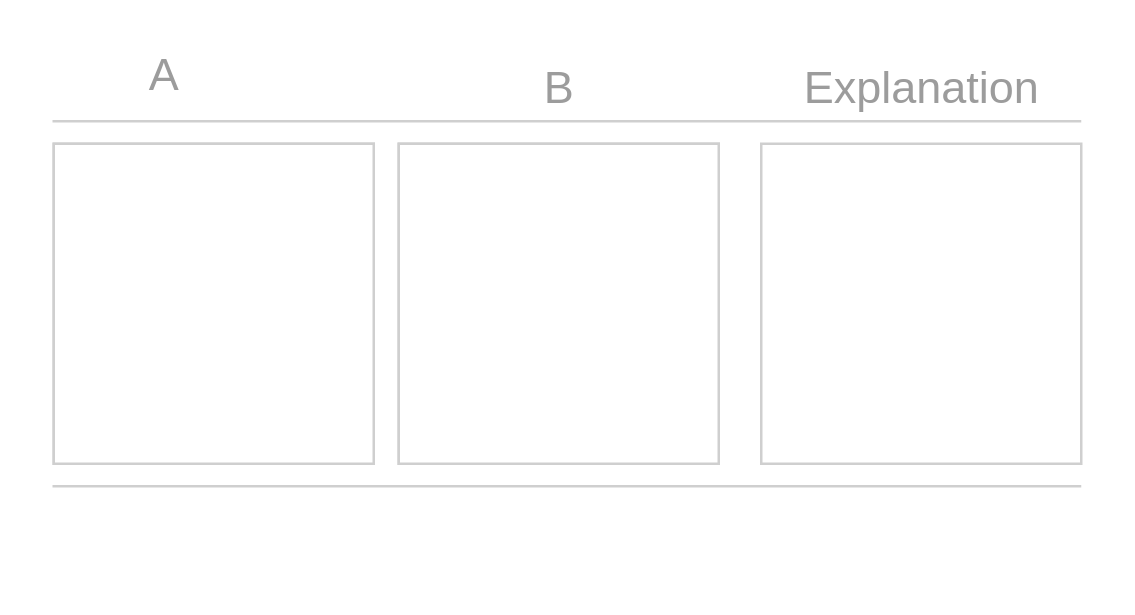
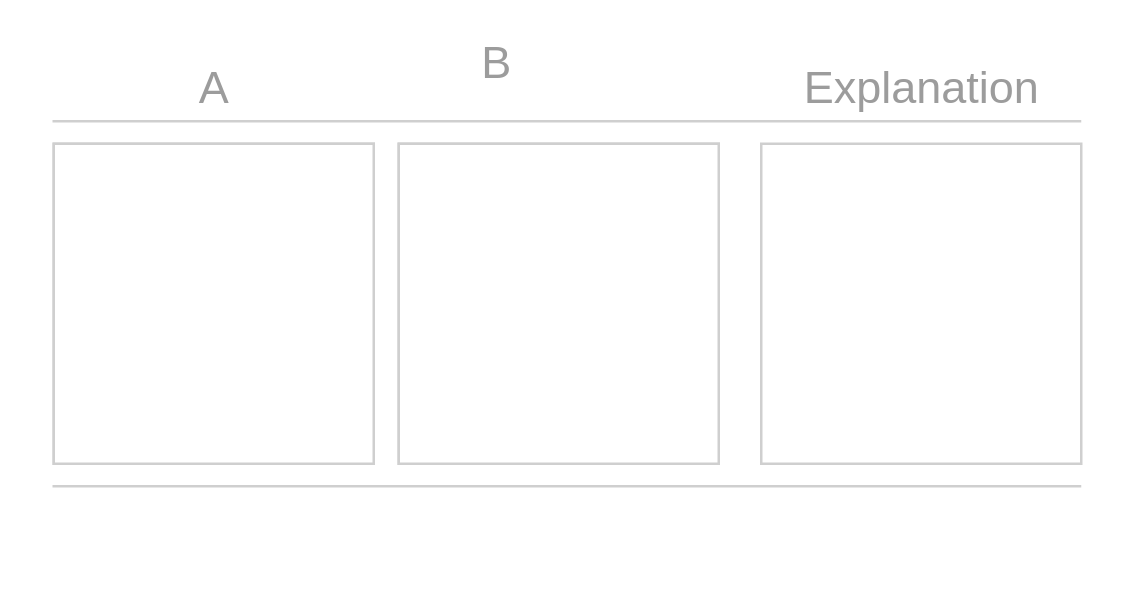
node "A": moved (164, 76) -> (214, 89)
node "B": moved (559, 89) -> (496, 64)
